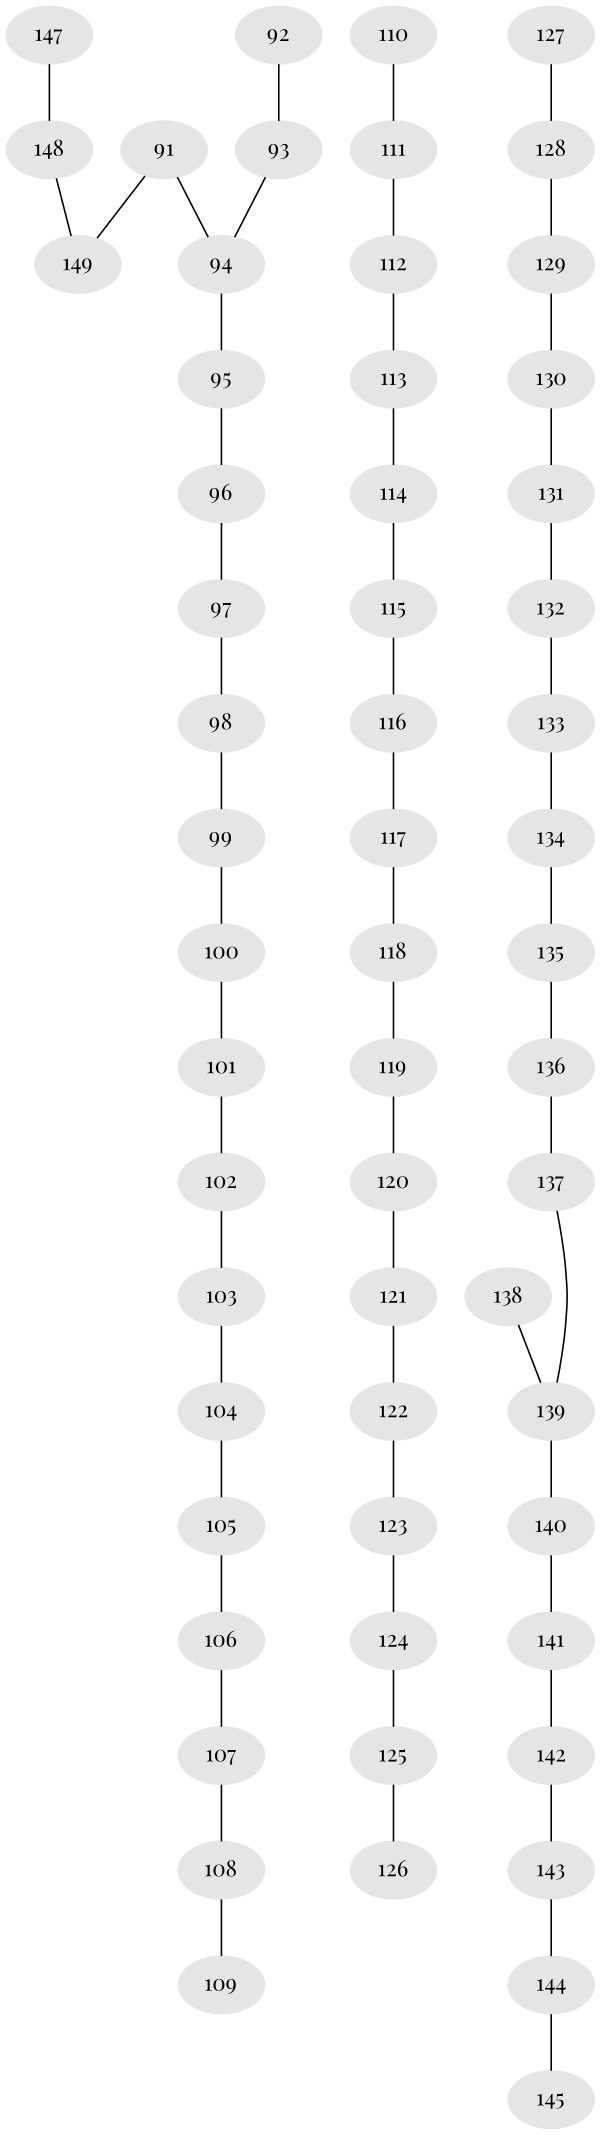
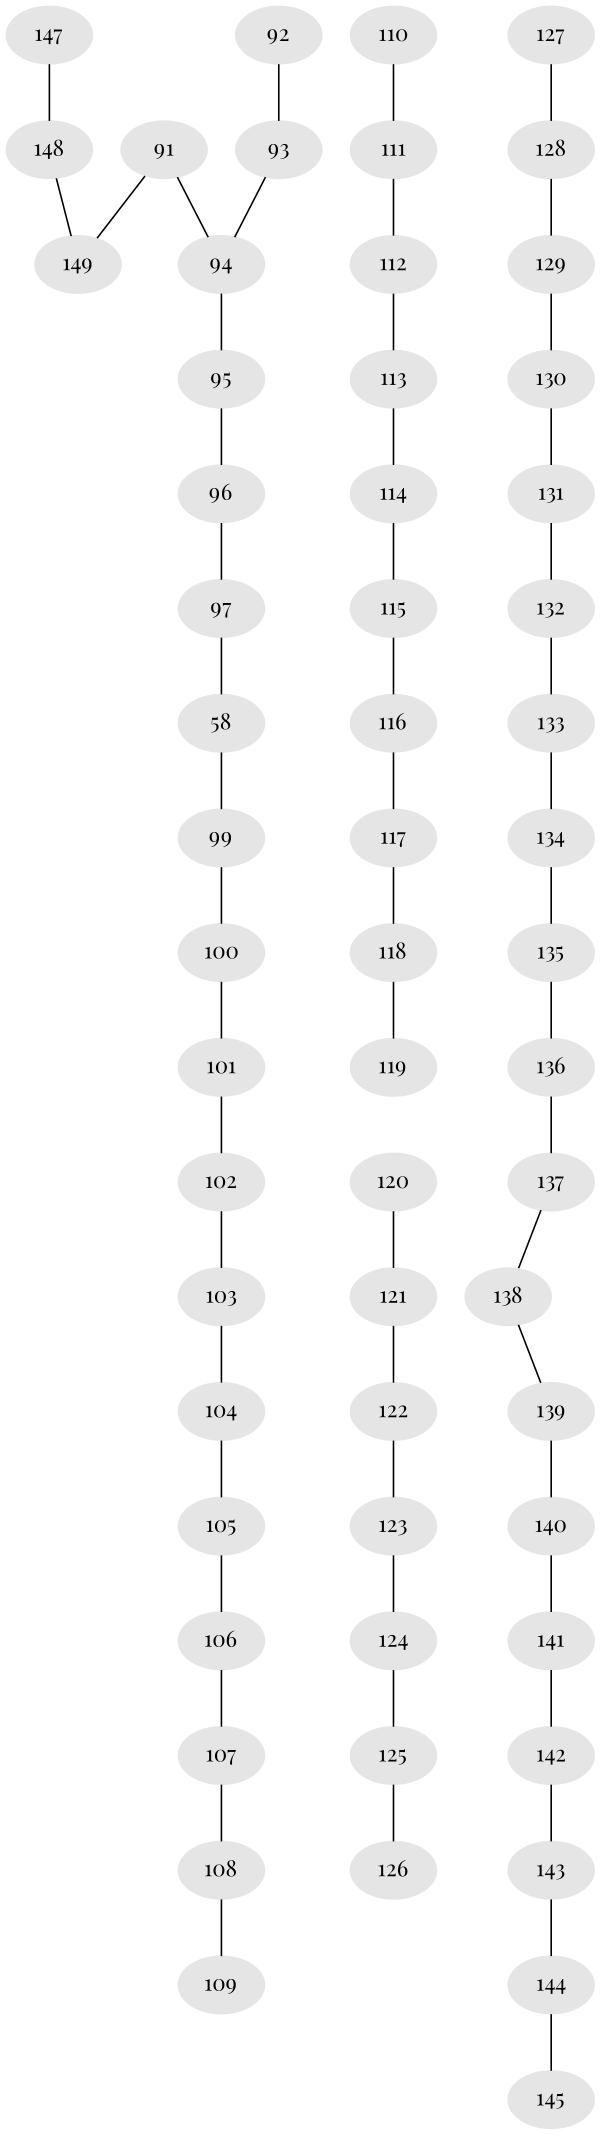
node "98": label "98" -> "58"
edge "119" -- "120": removed
edge "137" -- "139": now "137" -- "138"
